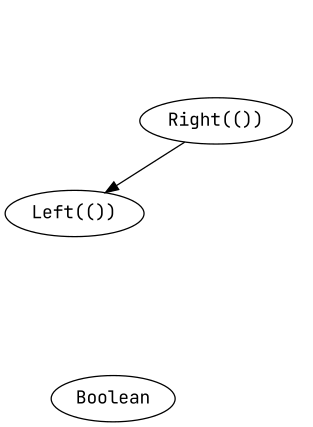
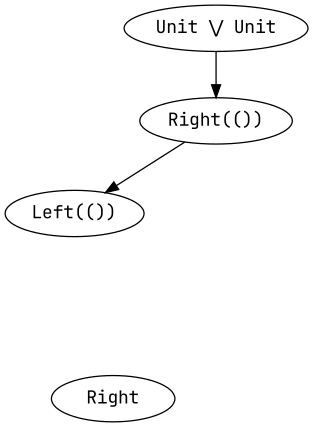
node "Unit ⋁ Unit": added
node "Boolean": label "Boolean" -> "Right"
